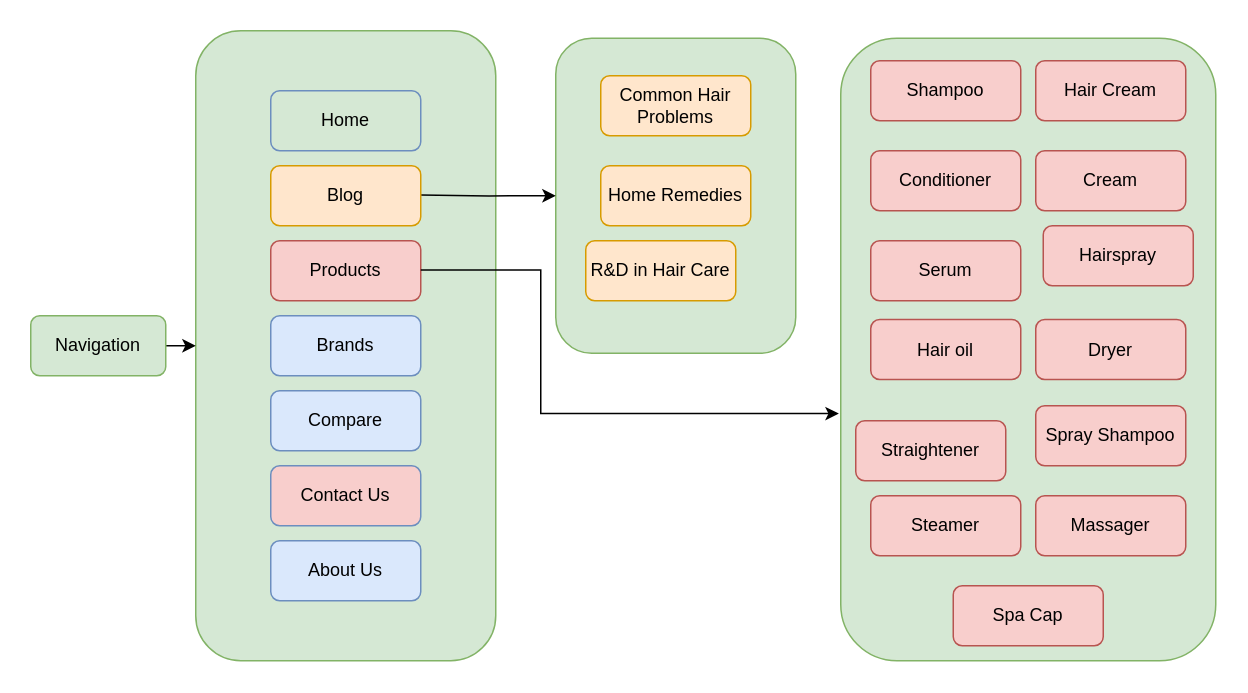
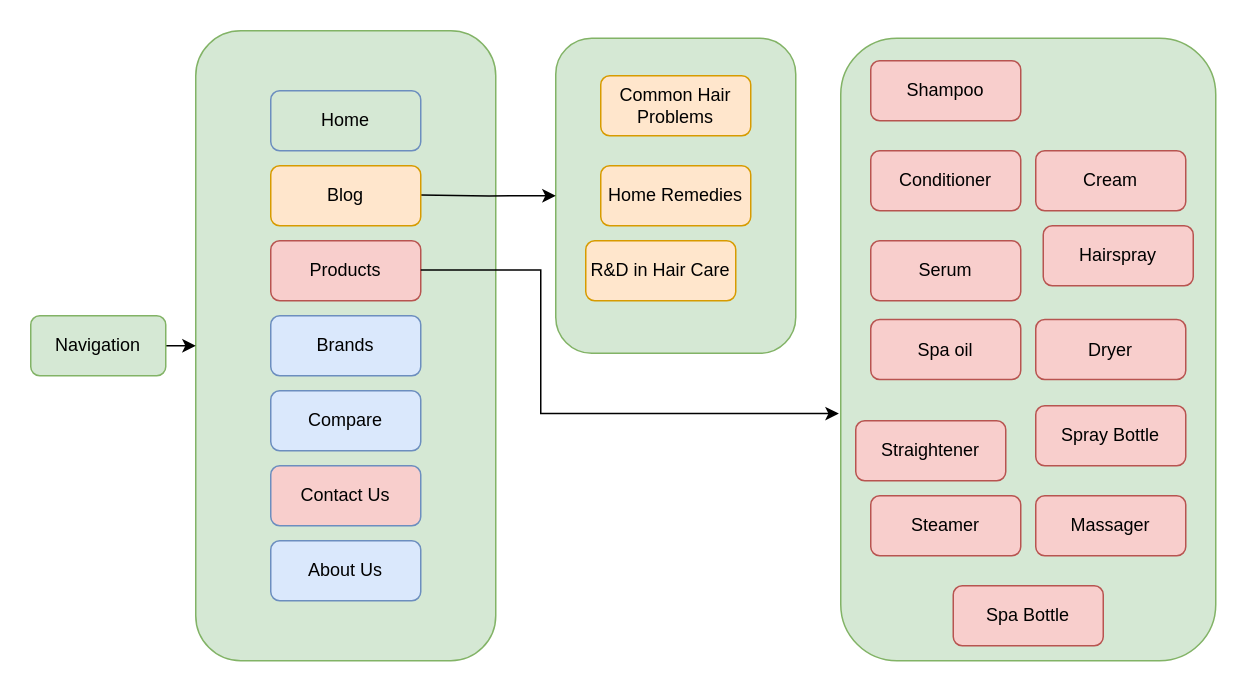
node "Hair Cream": removed
node "Hair oil": label "Hair oil" -> "Spa oil"
node "Spray Shampoo": label "Spray Shampoo" -> "Spray Bottle"
node "Spa Cap": label "Spa Cap" -> "Spa Bottle"
